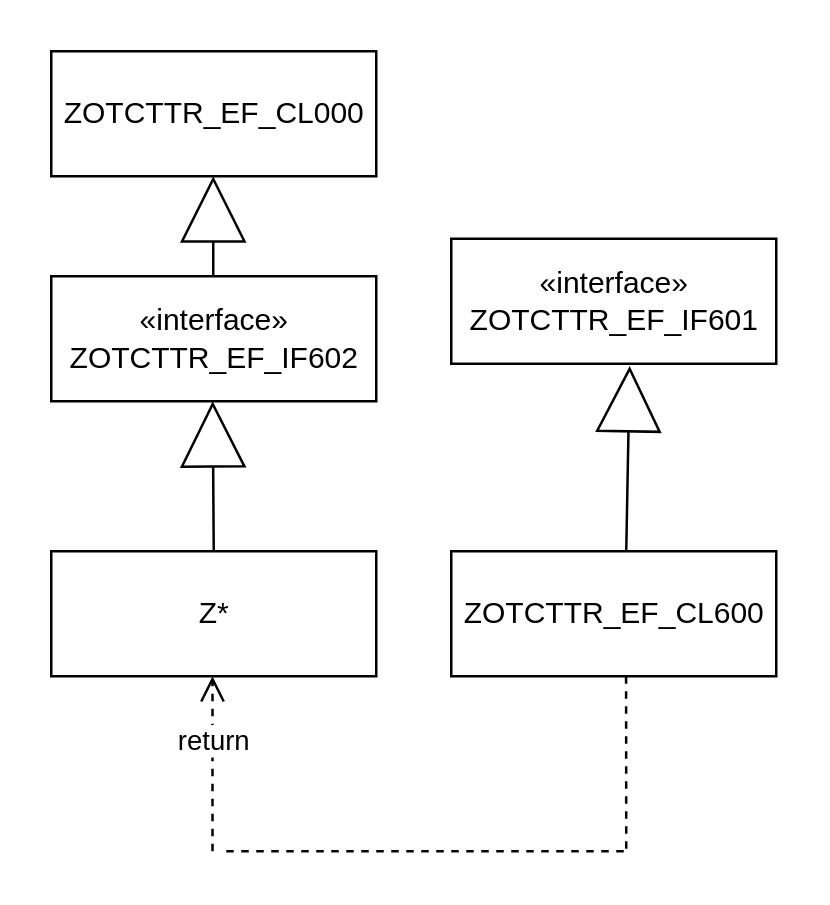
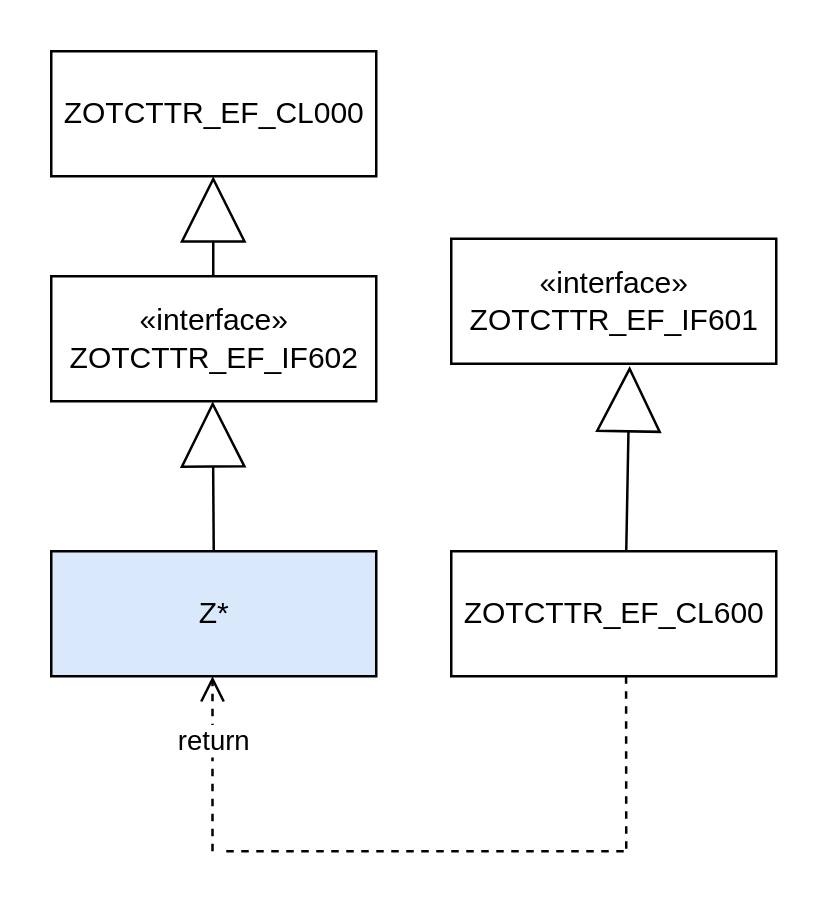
node "Z*": fillcolor #ffffff -> #dae8fc
